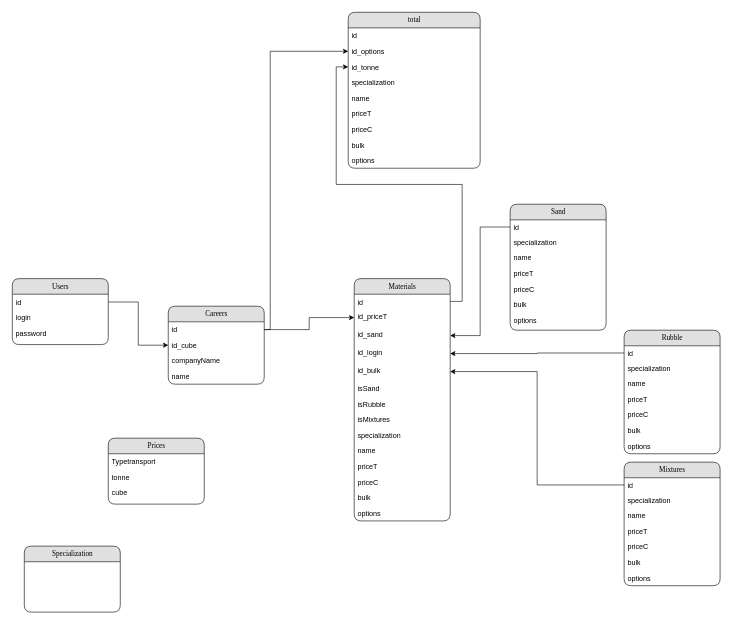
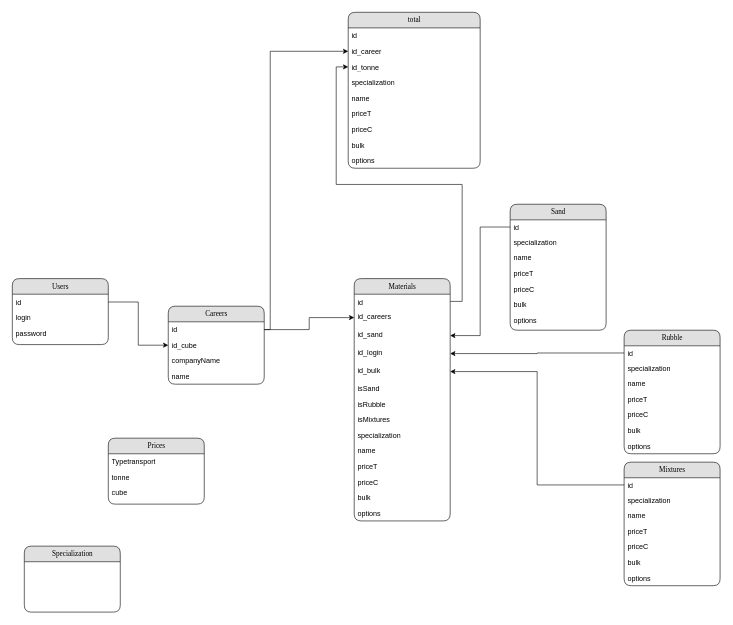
node "id_options": label "id_options" -> "id_career"
node "id_priceT": label "id_priceT" -> "id_careers"
